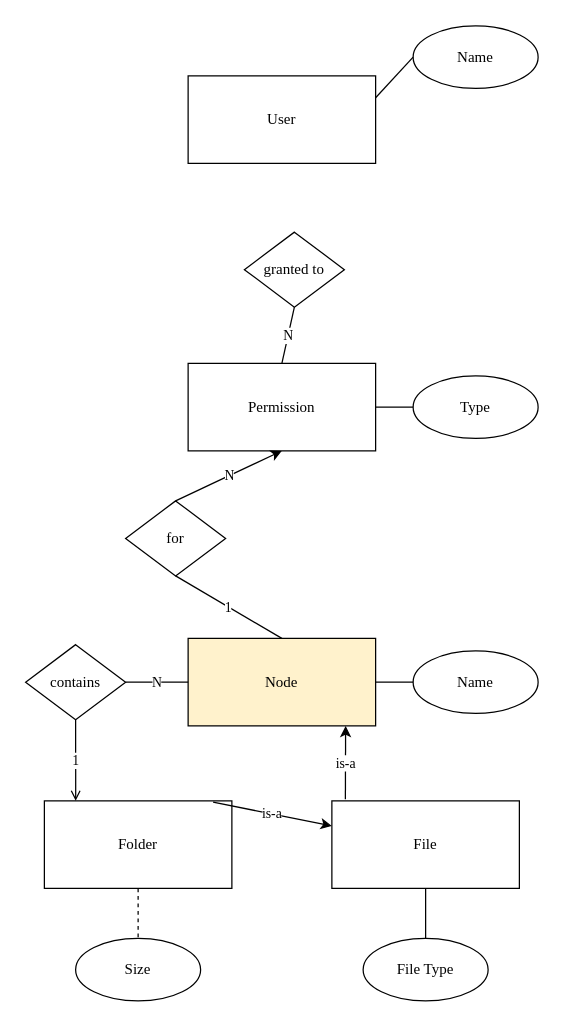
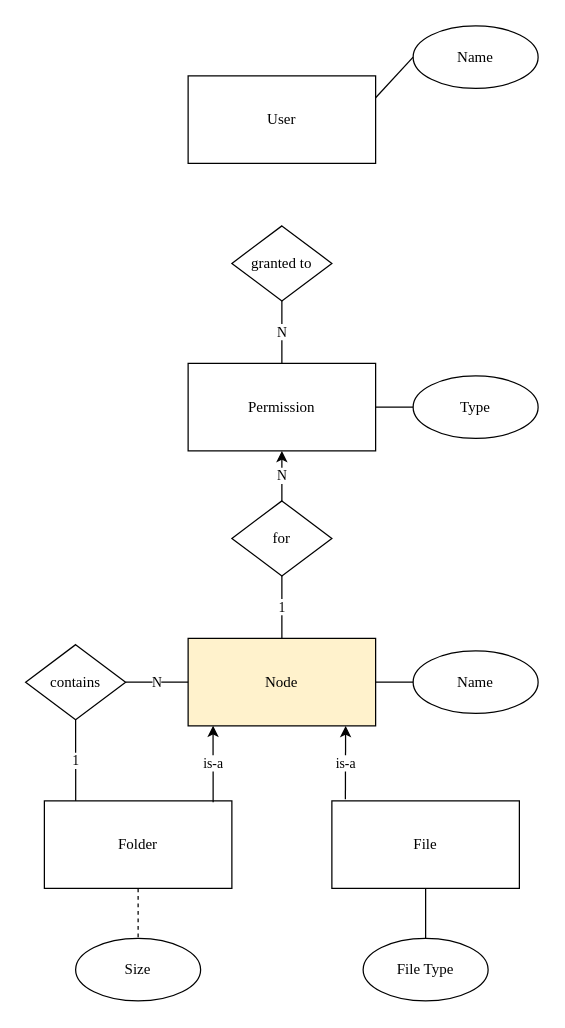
node "granted to": moved (294, 269) -> (282, 263)
node "for": moved (176, 538) -> (282, 538)
edge "contains" -> "Folder": arrowhead open -> none
edge "Folder" -> "File": now "Folder" -> "Node"
